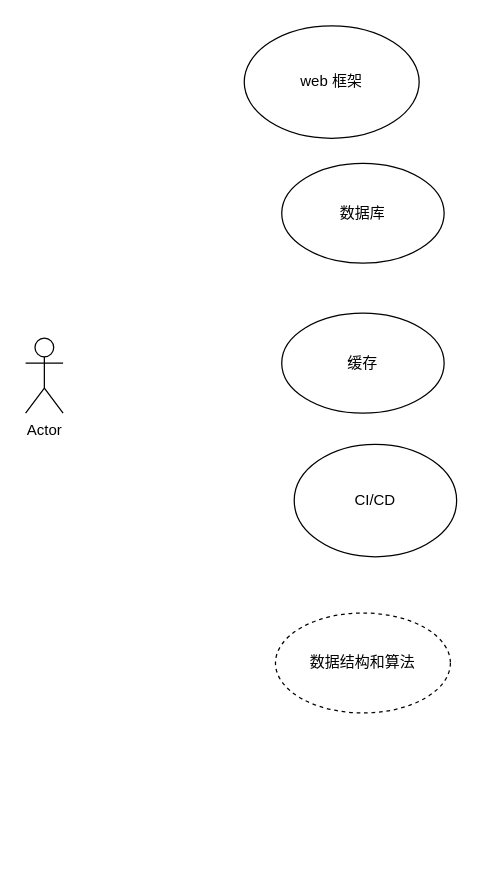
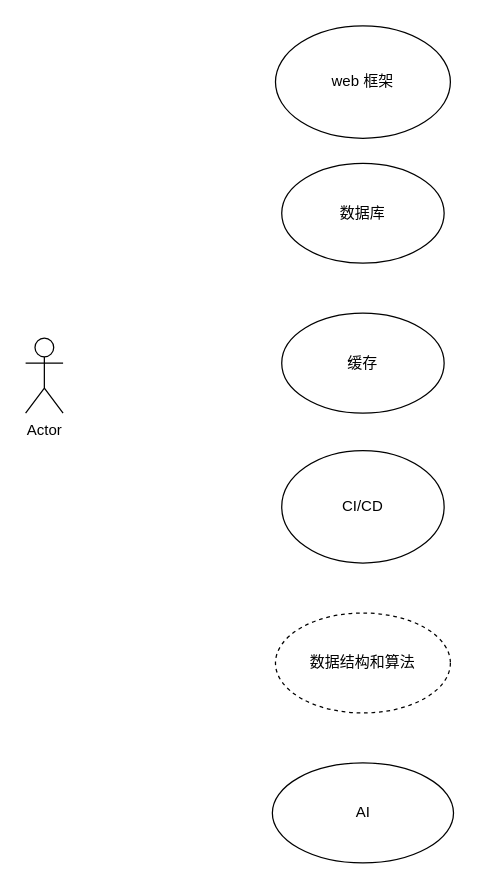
node "web 框架": moved (332, 82) -> (363, 82)
node "CI/CD": moved (376, 501) -> (363, 507)
node "AI": added
